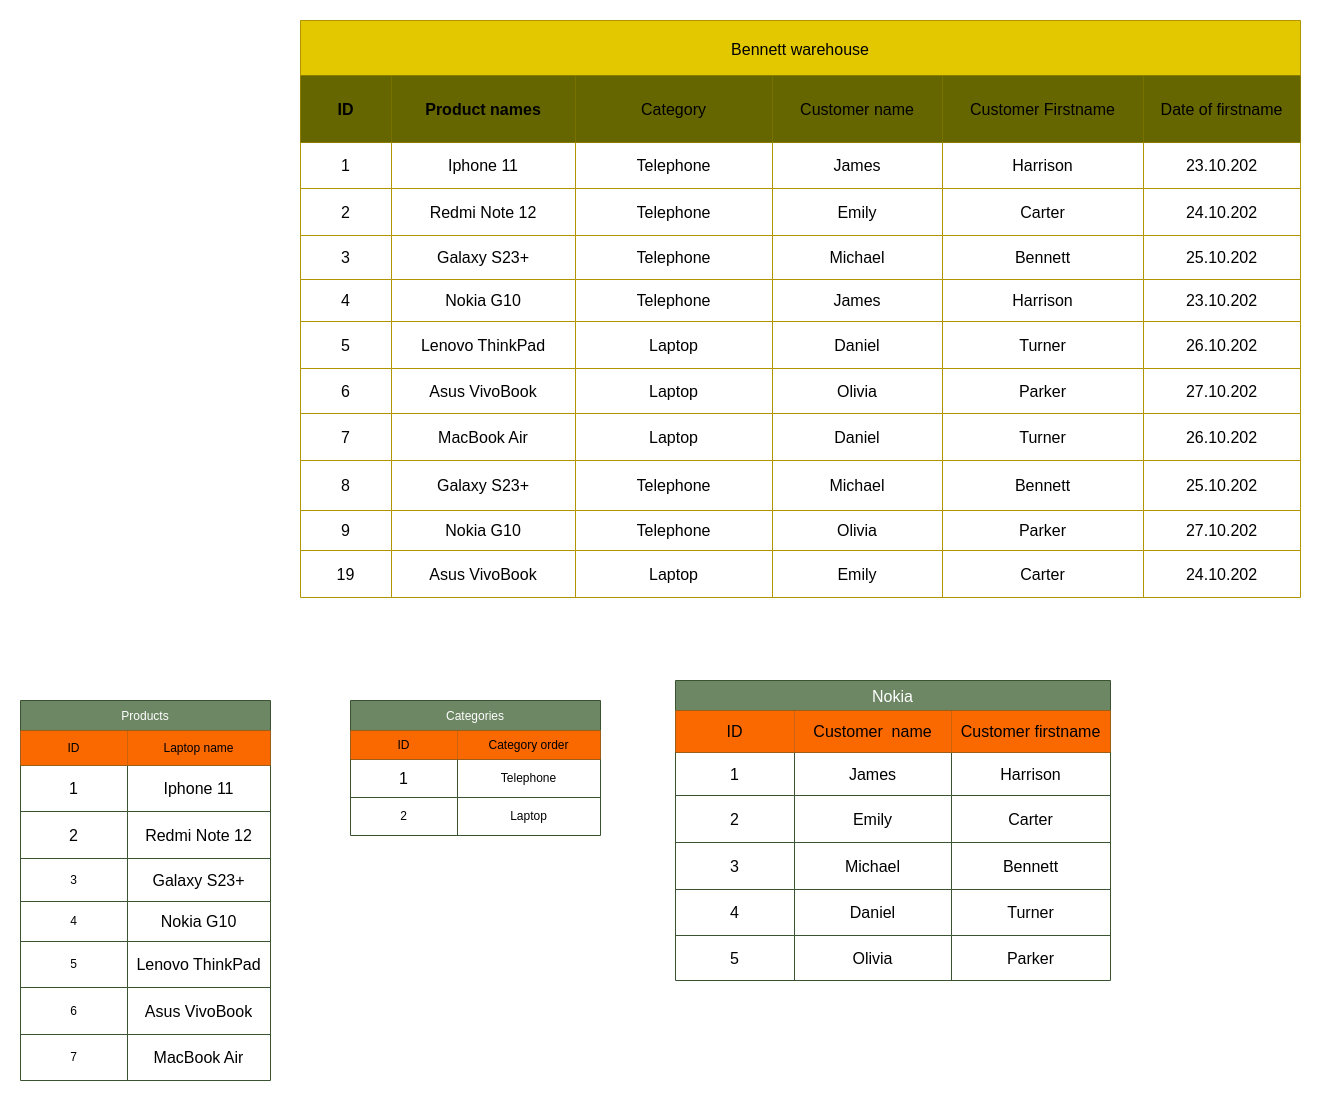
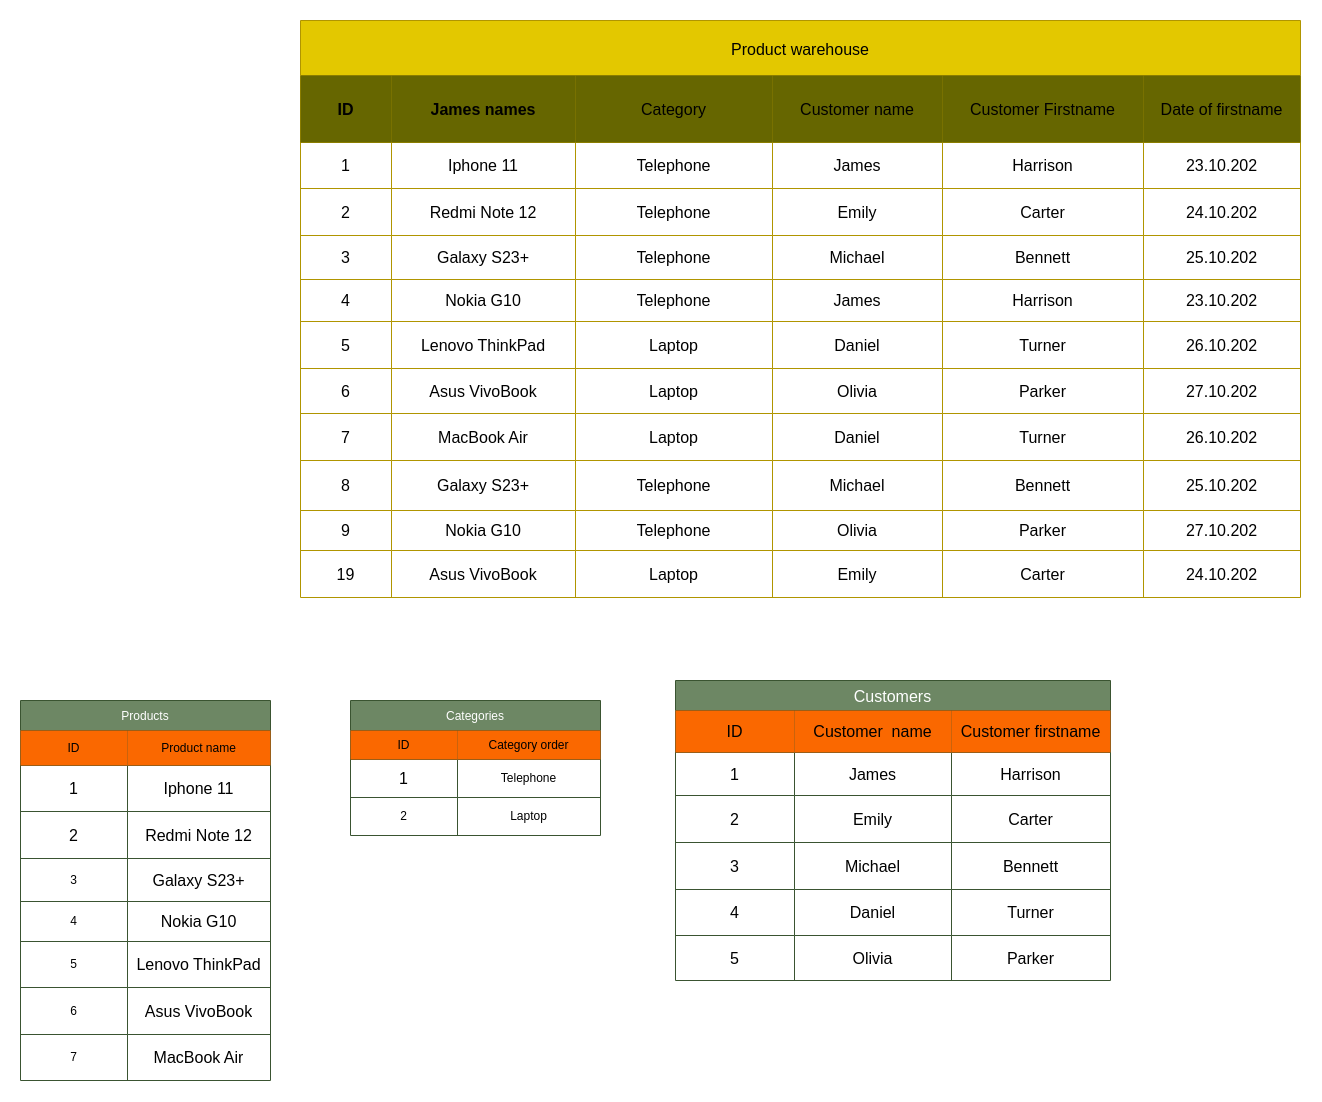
node "Bennett warehouse": label "Bennett warehouse" -> "Product warehouse"
node "Product names": label "Product names" -> "James names"
node "Nokia": label "Nokia" -> "Customers"
node "Laptop name": label "Laptop name" -> "Product name"
